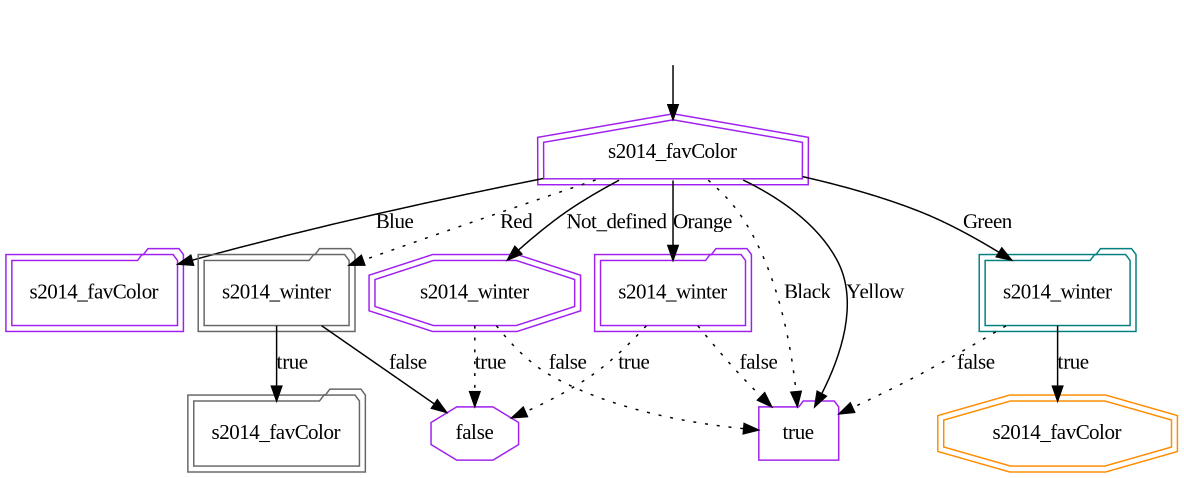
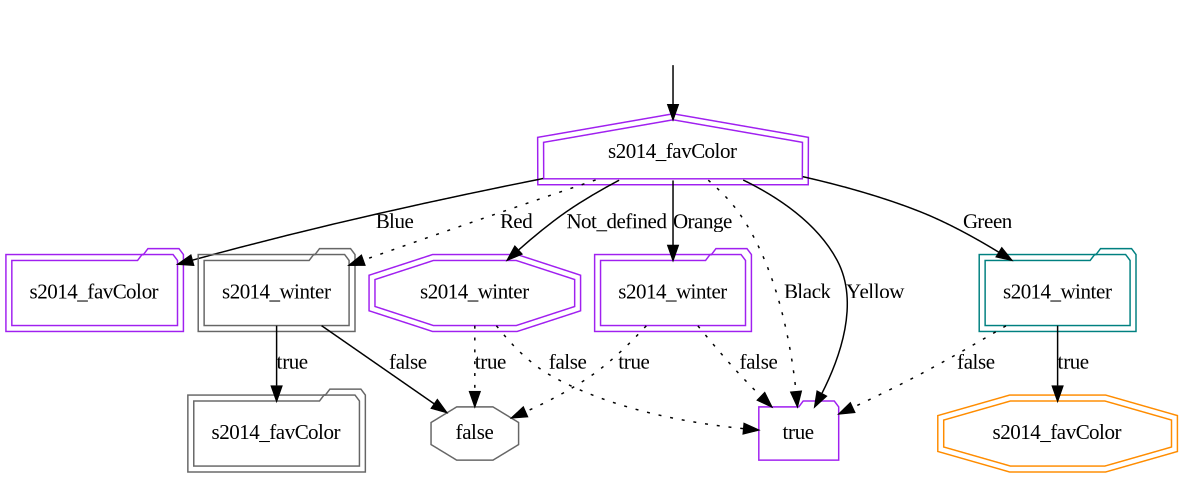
node "false": color purple -> gray40
